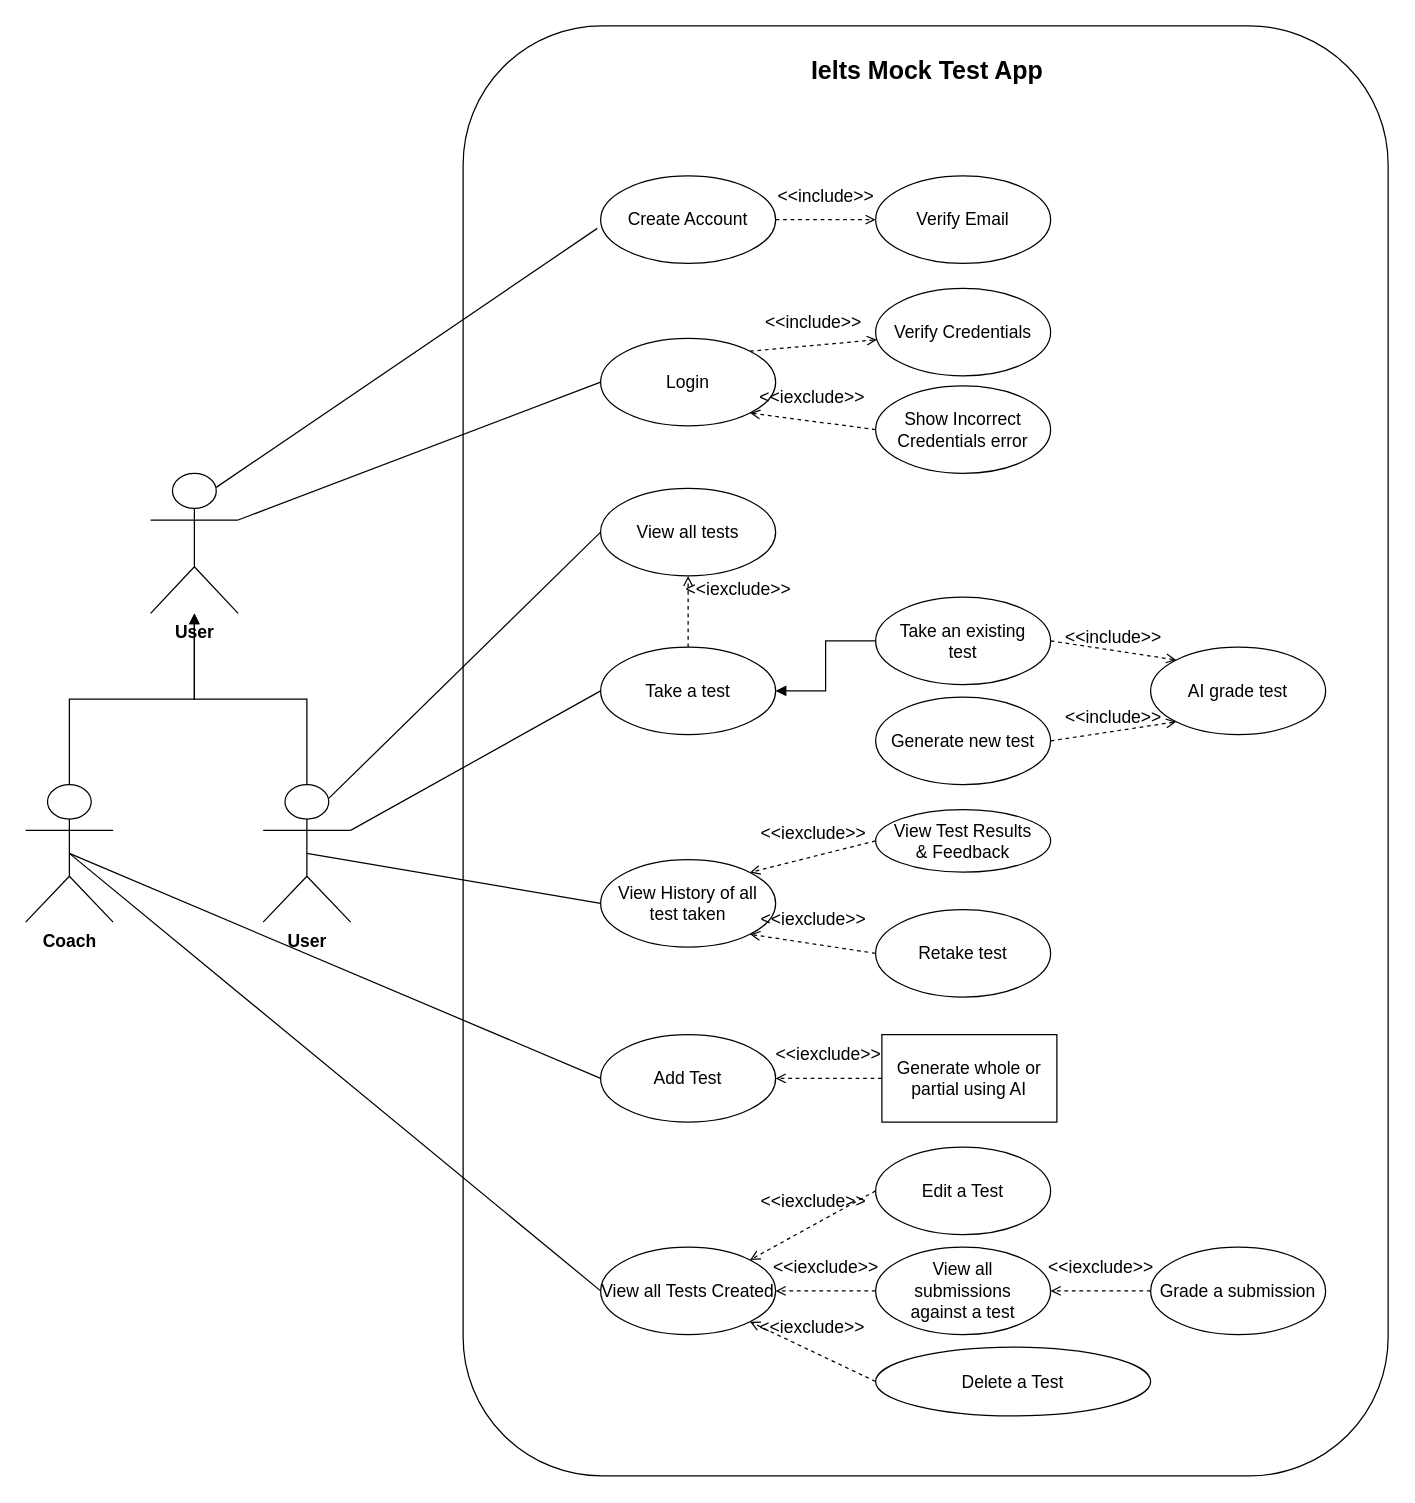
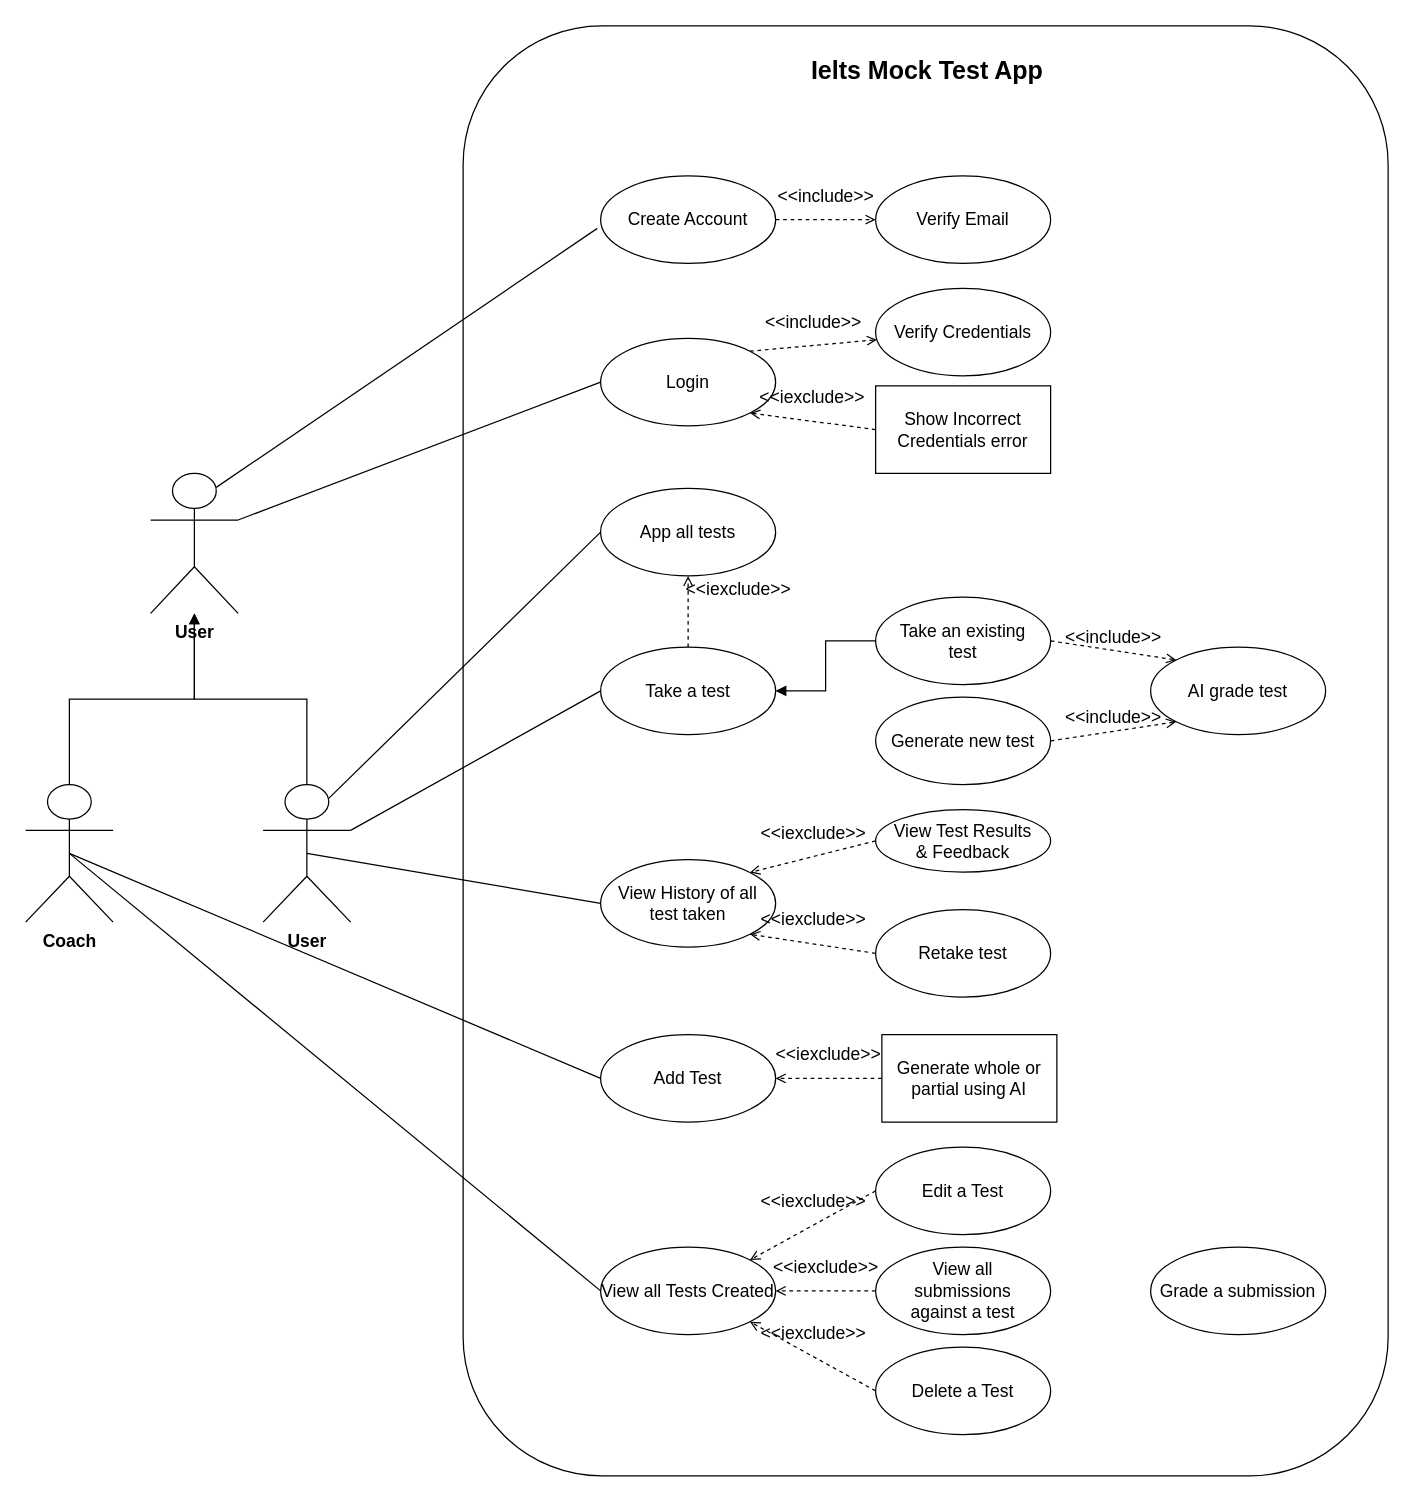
node "Show Incorrect Credentials error": shape ellipse -> rectangle
node "View all tests": label "View all tests" -> "App all tests"
edge "Grade a submission" -> "View all submissions against a test": removed, label "<<iexclude>>"
node "Delete a Test": size 275x69 -> 175x88
